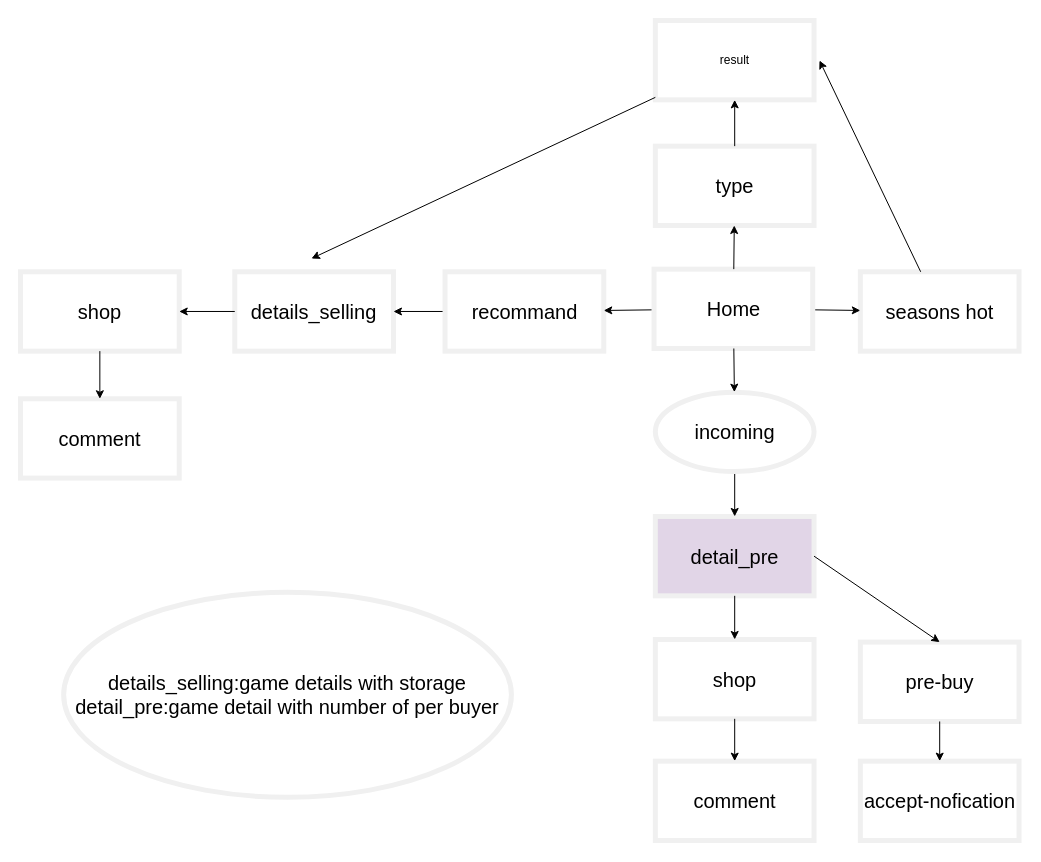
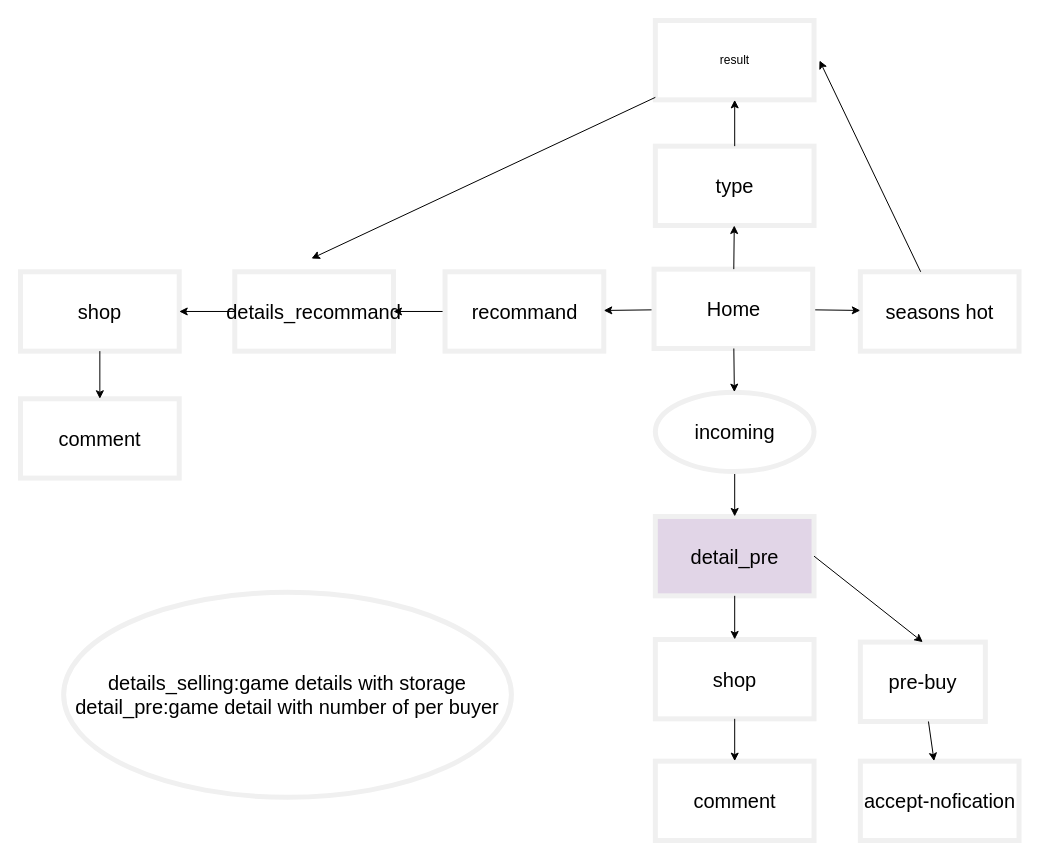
node "details_selling": label "details_selling" -> "details_recommand"
node "pre-buy": size 159x79 -> 125x79
